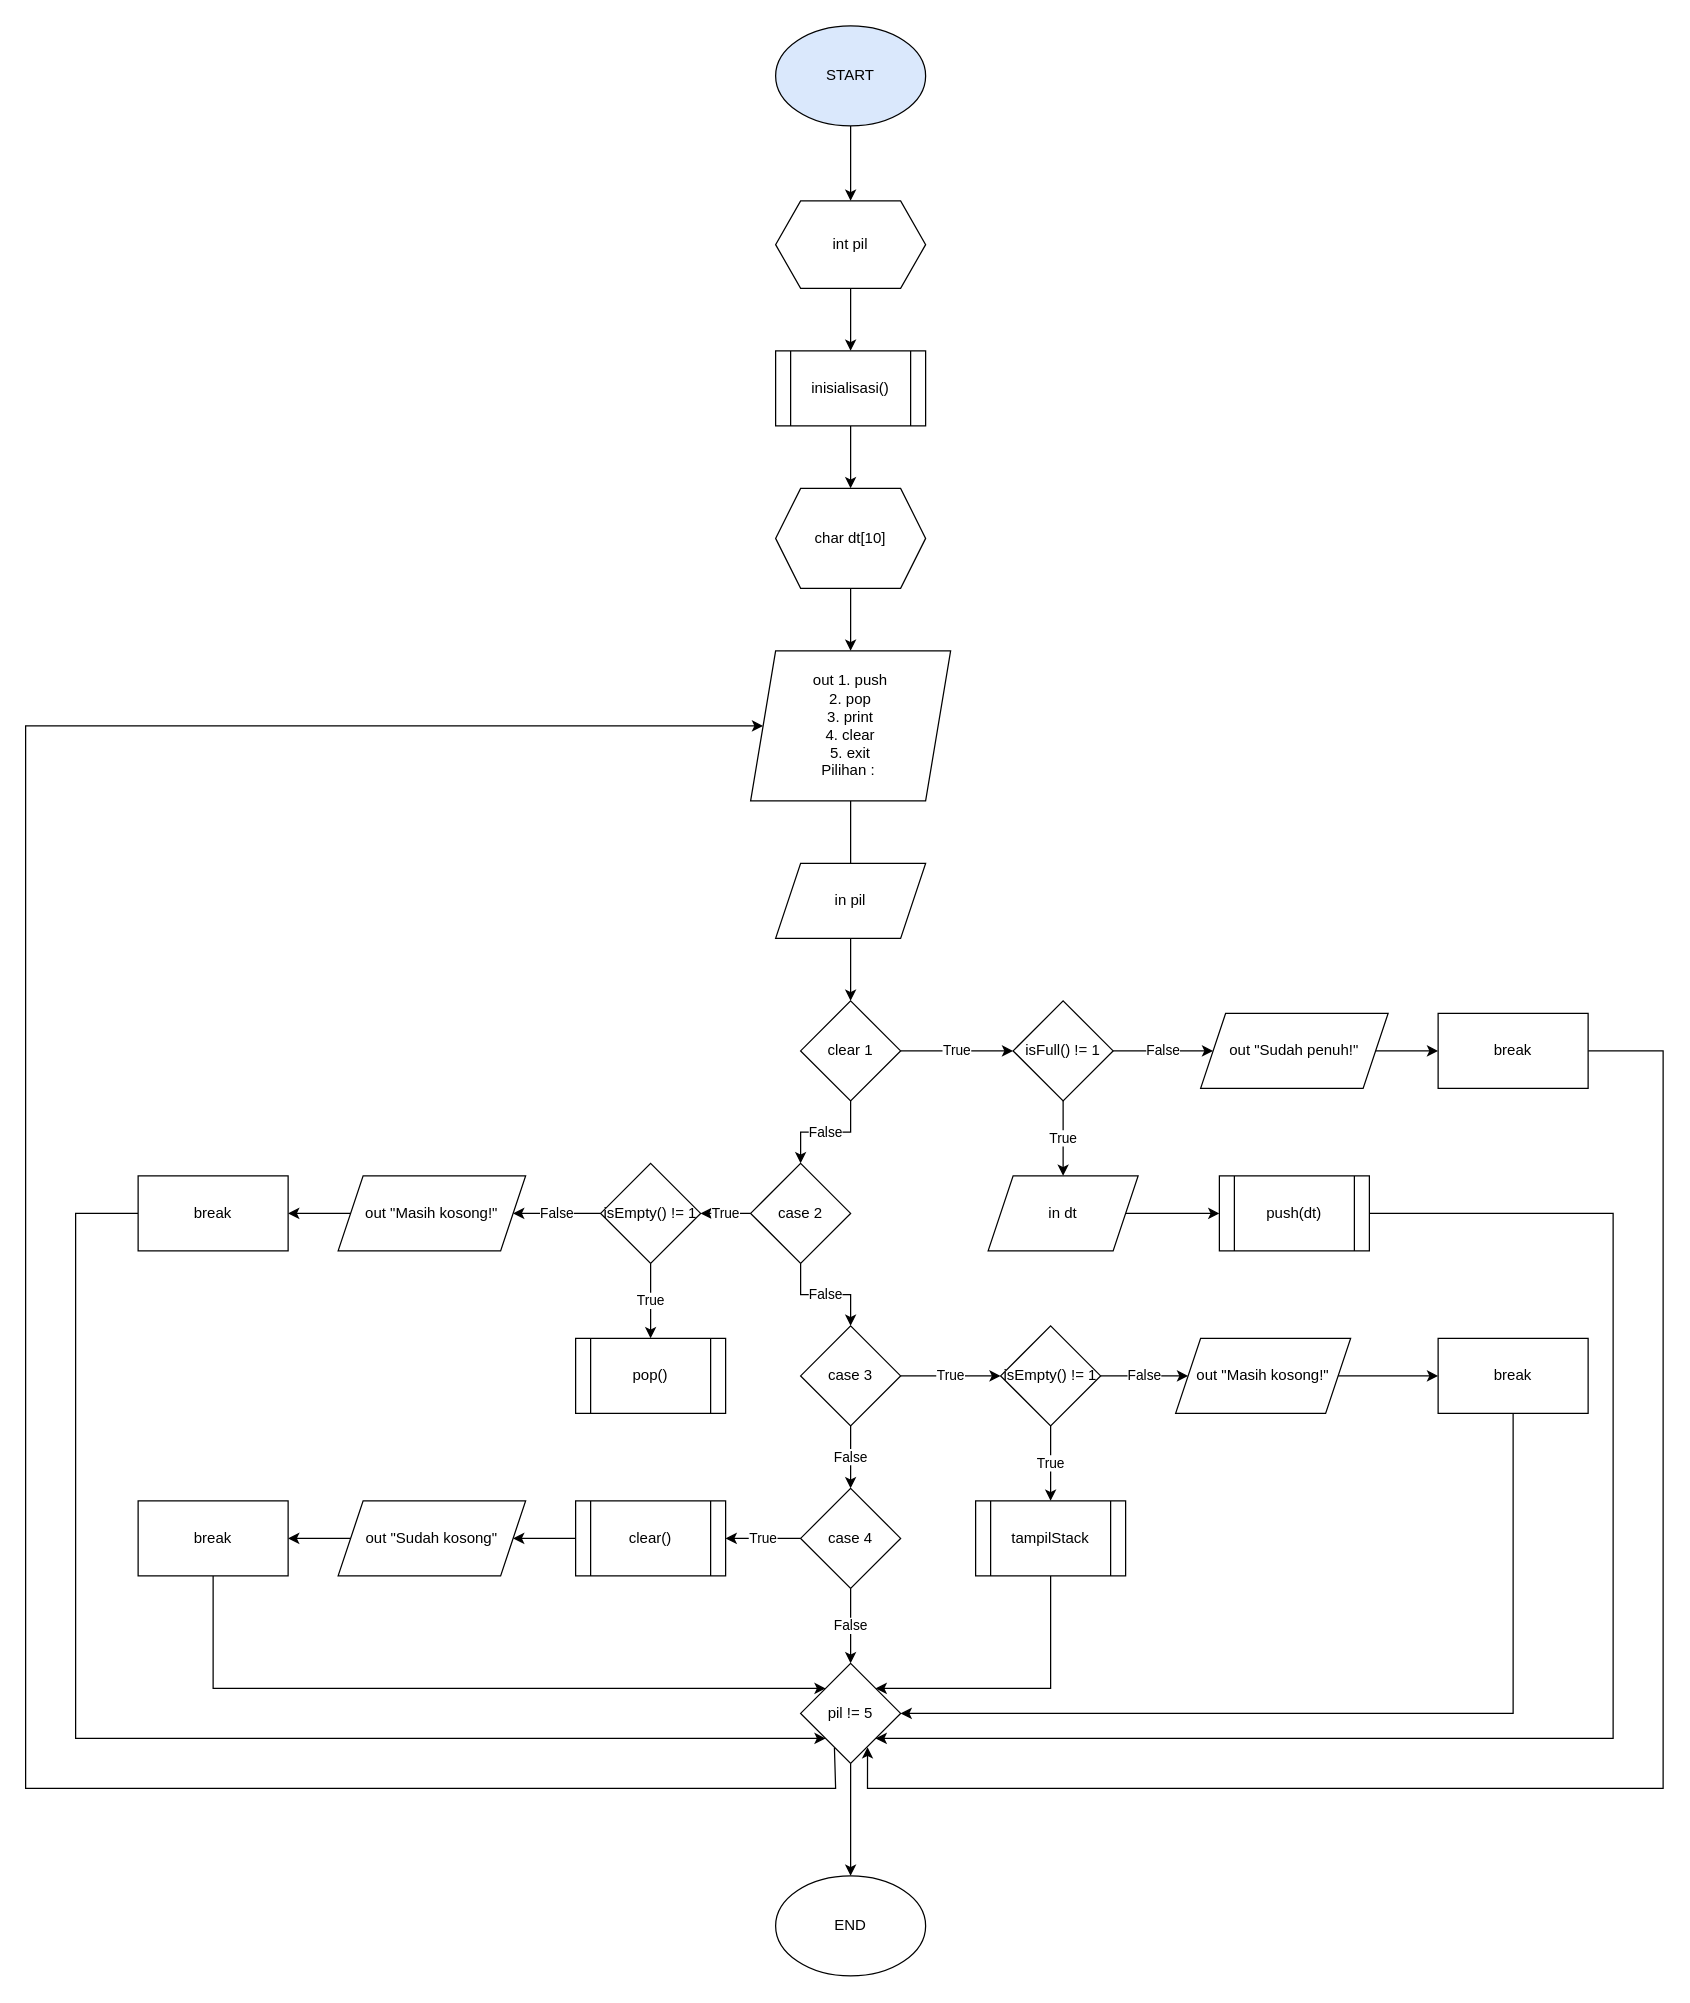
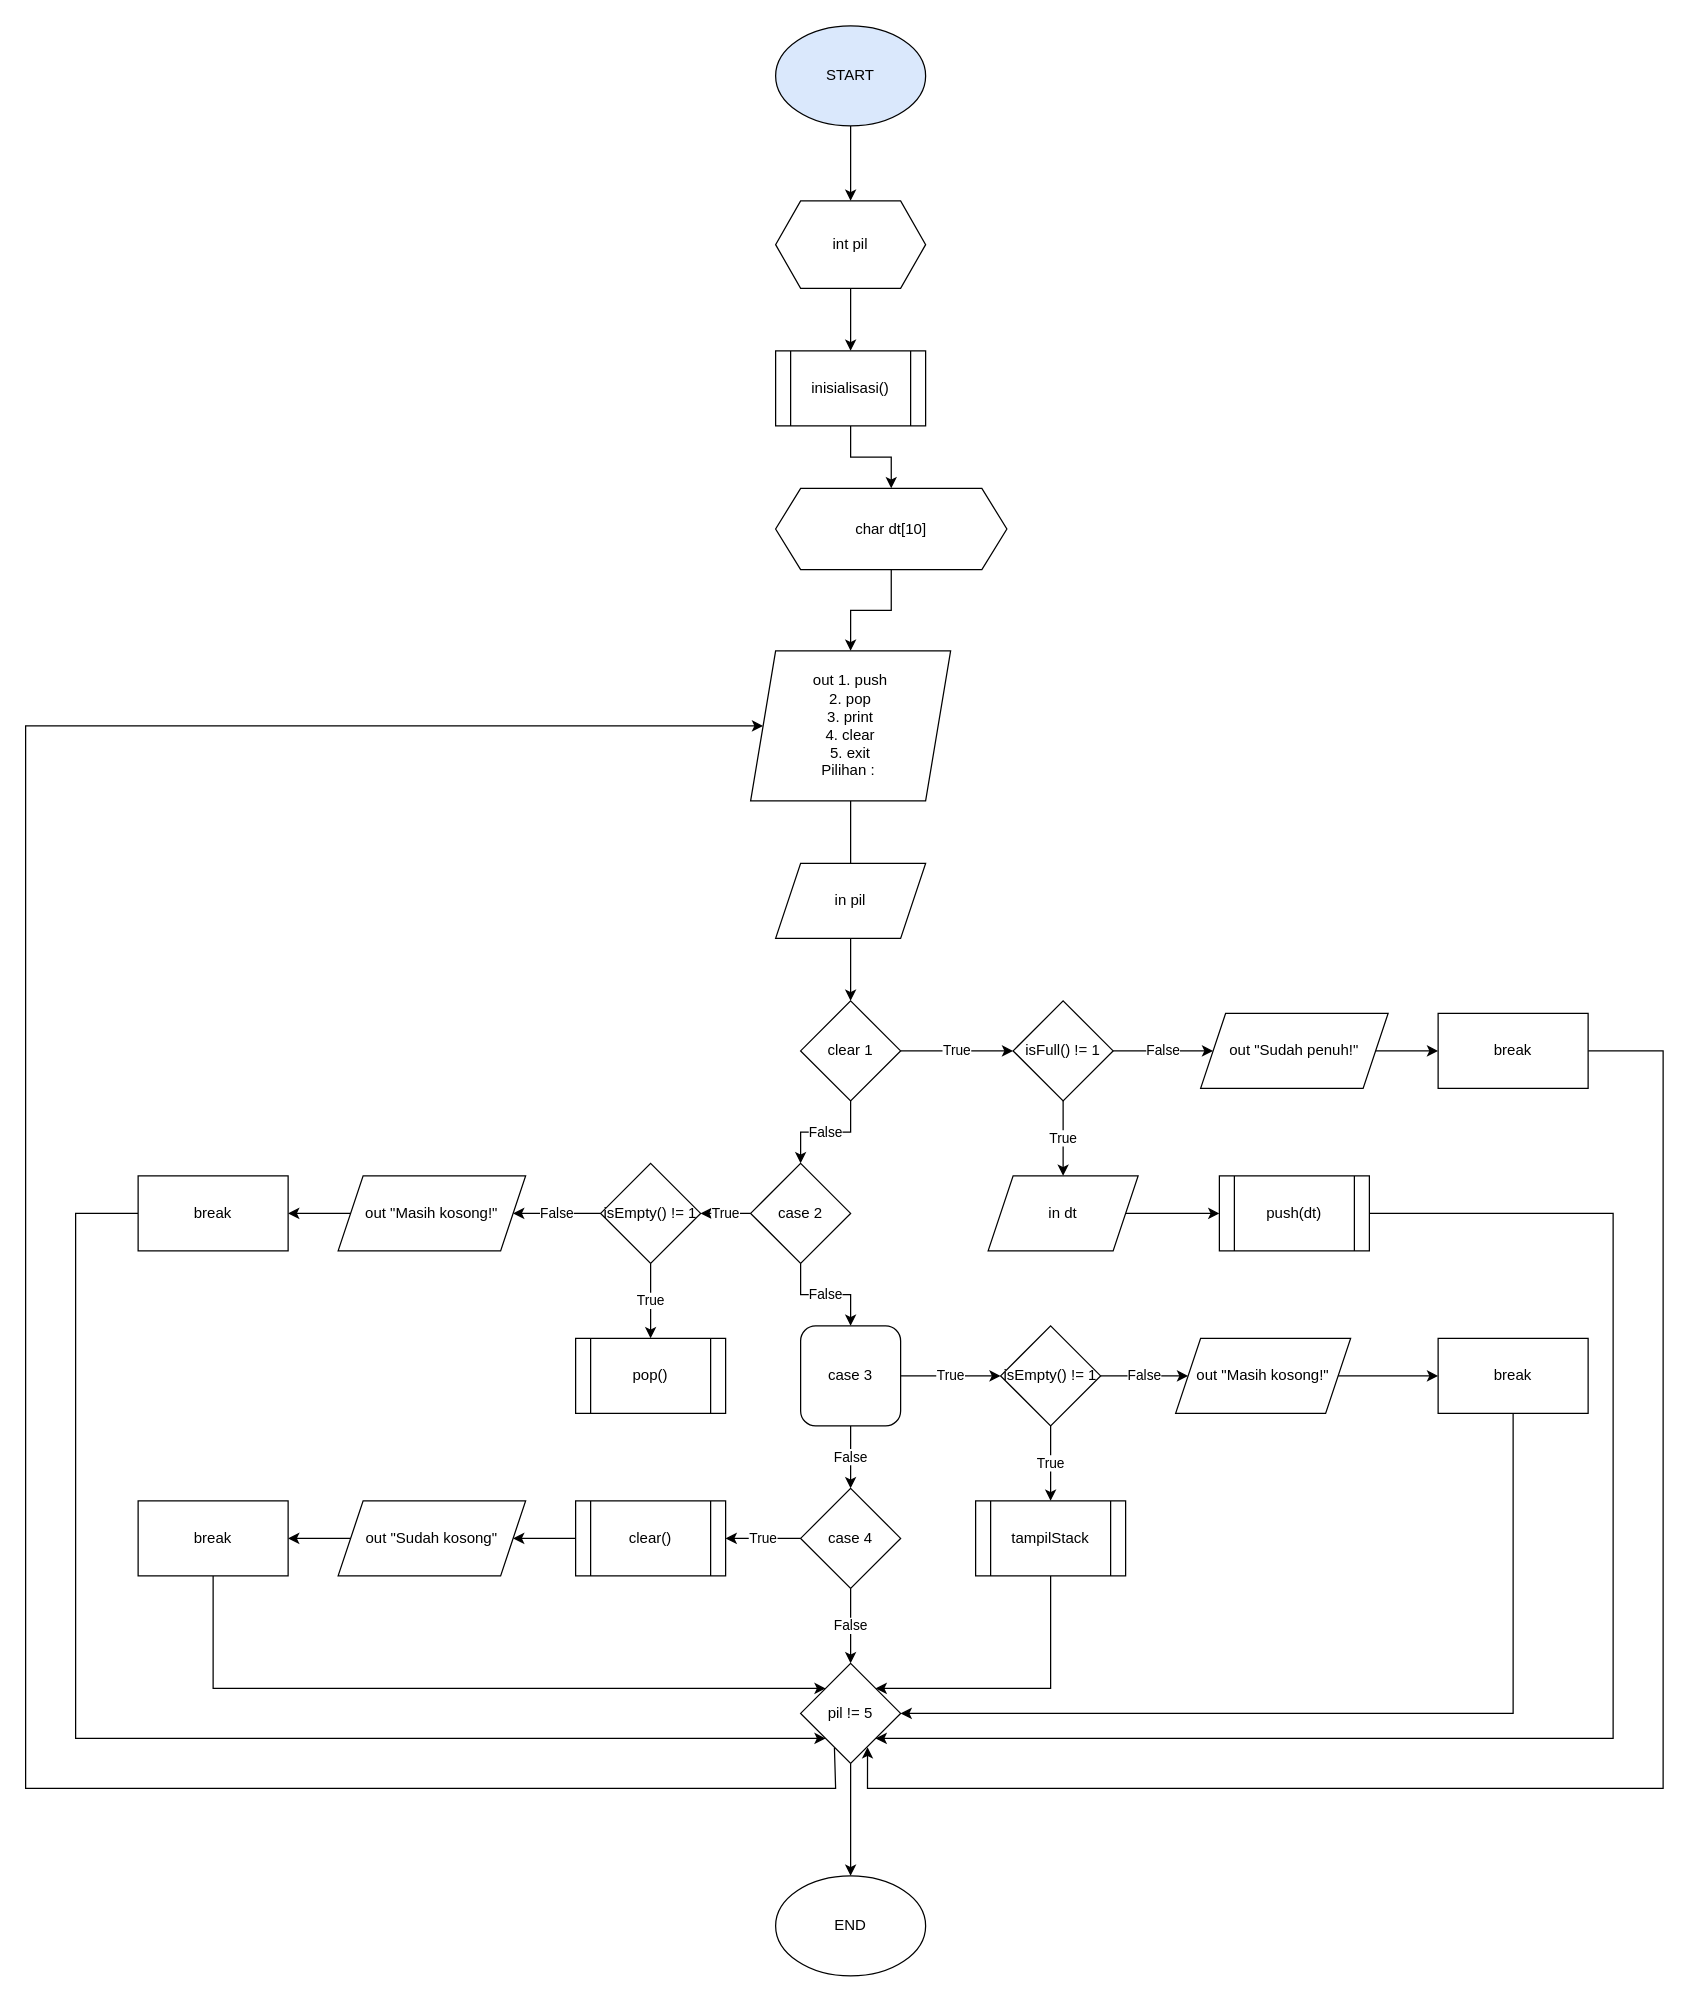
node "char dt[10]": size 150x100 -> 231x81
node "case 3": shape diamond -> rounded rectangle
